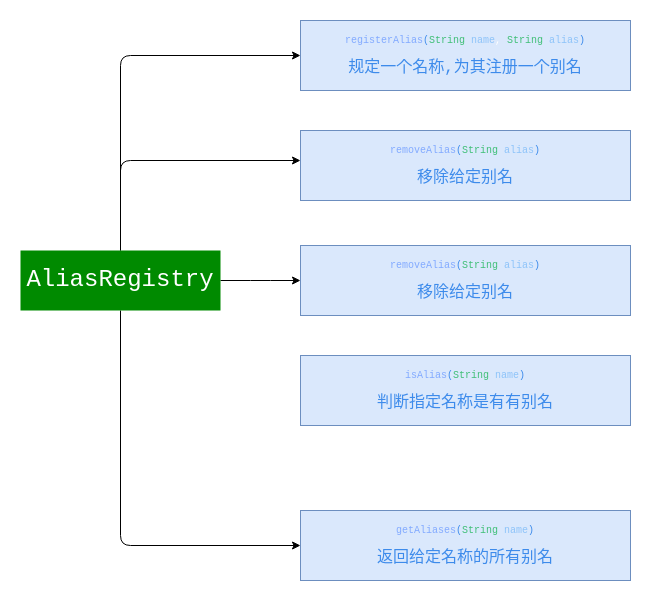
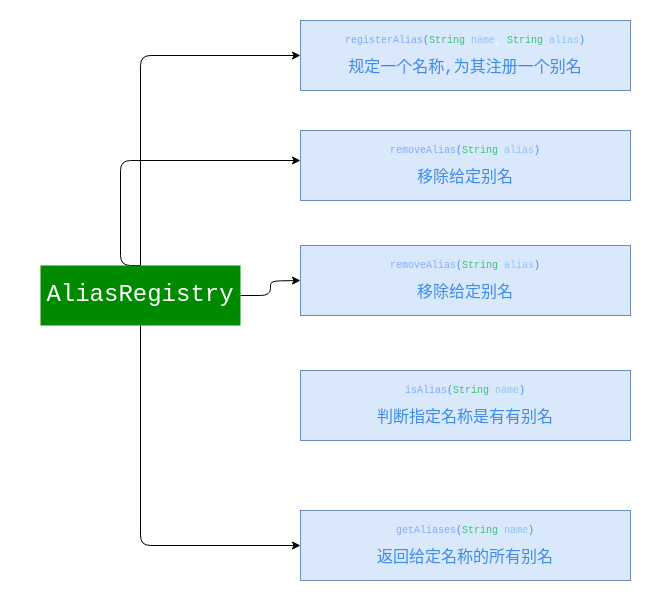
node "AliasRegistry": moved (121, 281) -> (141, 296)
node "isAlias(String name)判断指定名称是有有别名": moved (466, 391) -> (466, 406)
